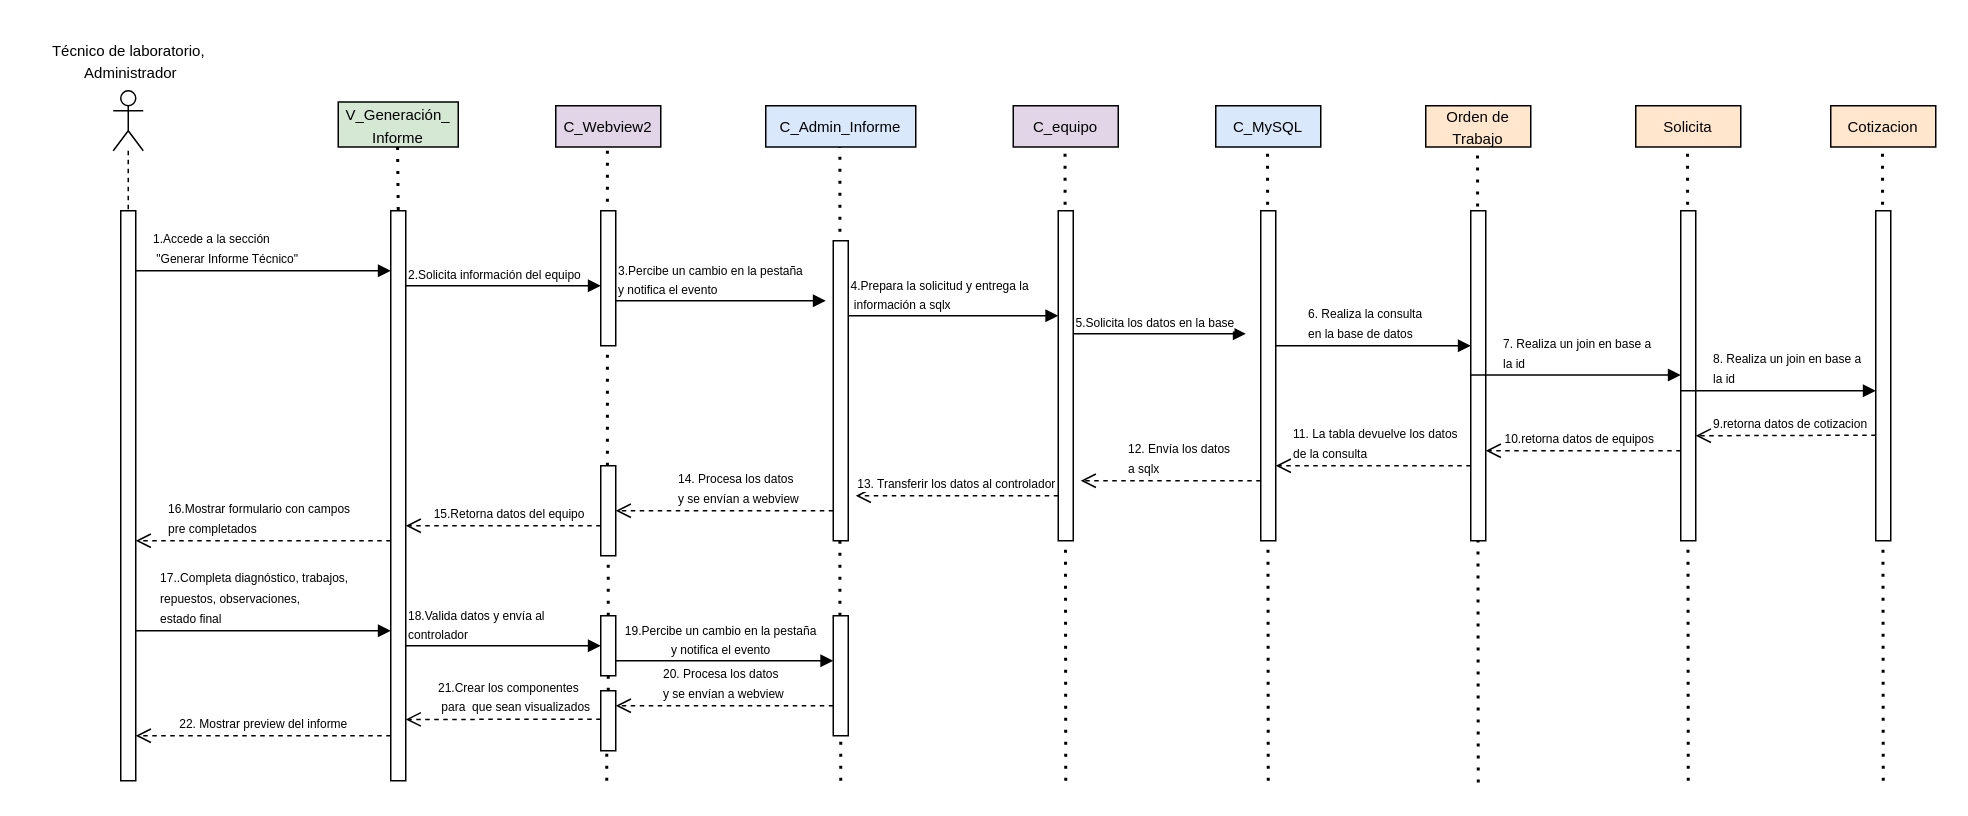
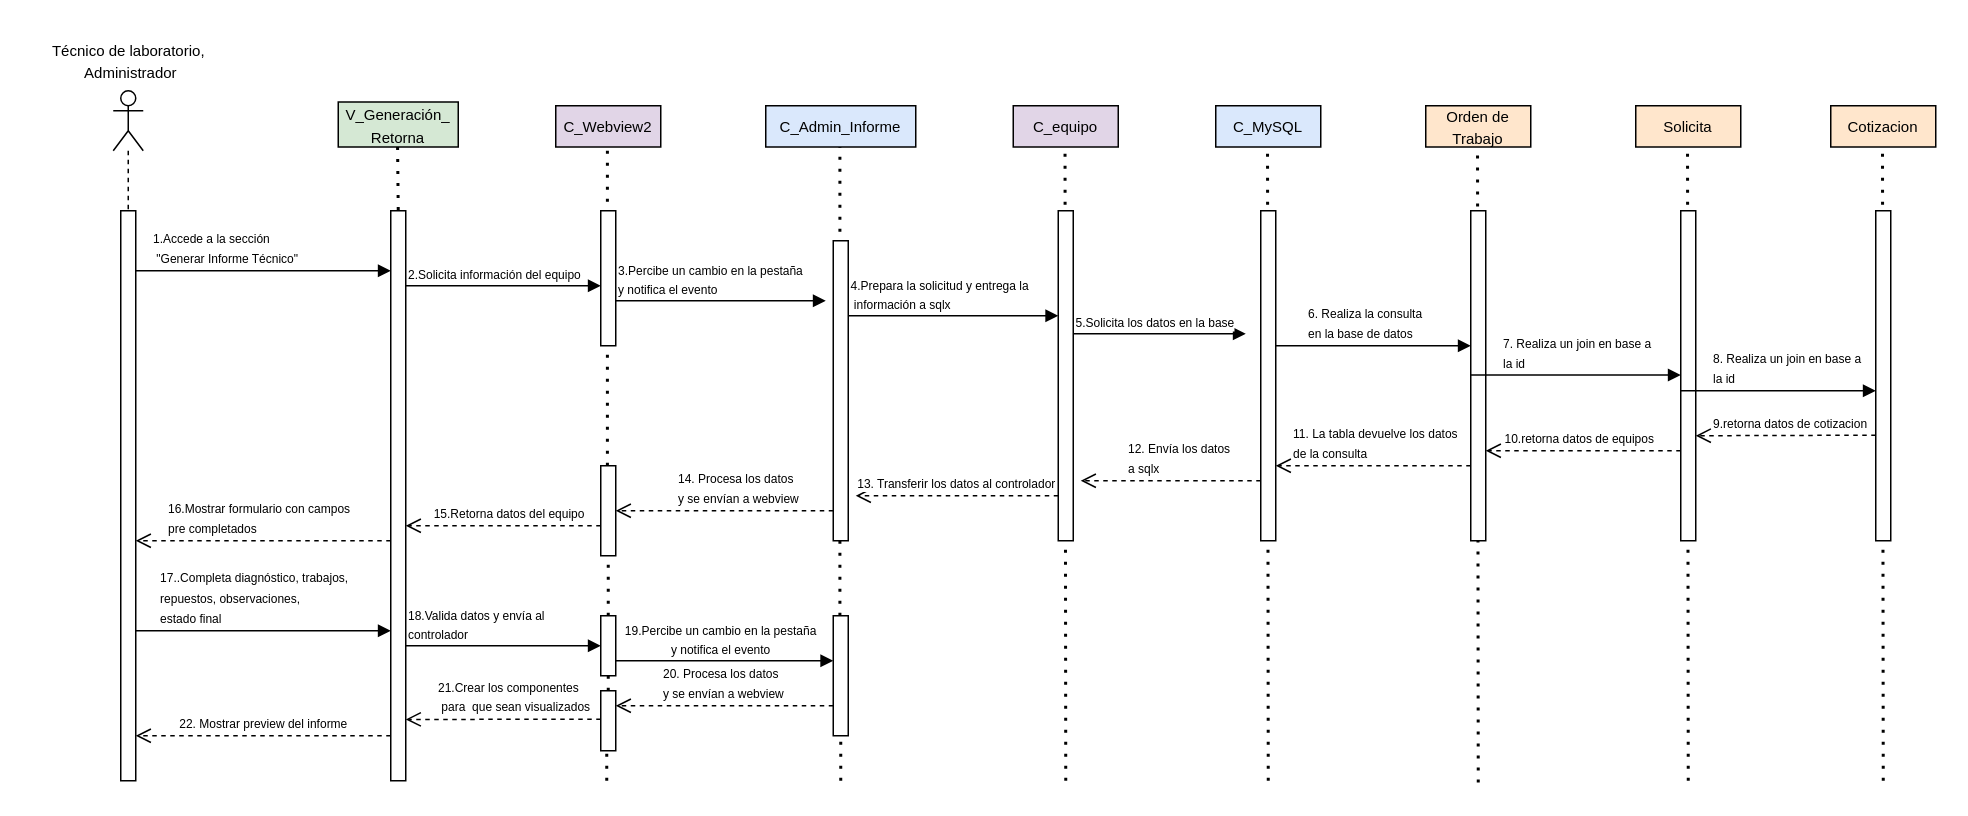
node "V_Generación_ Informe": label "V_Generación_ Informe" -> "V_Generación_ Retorna"
